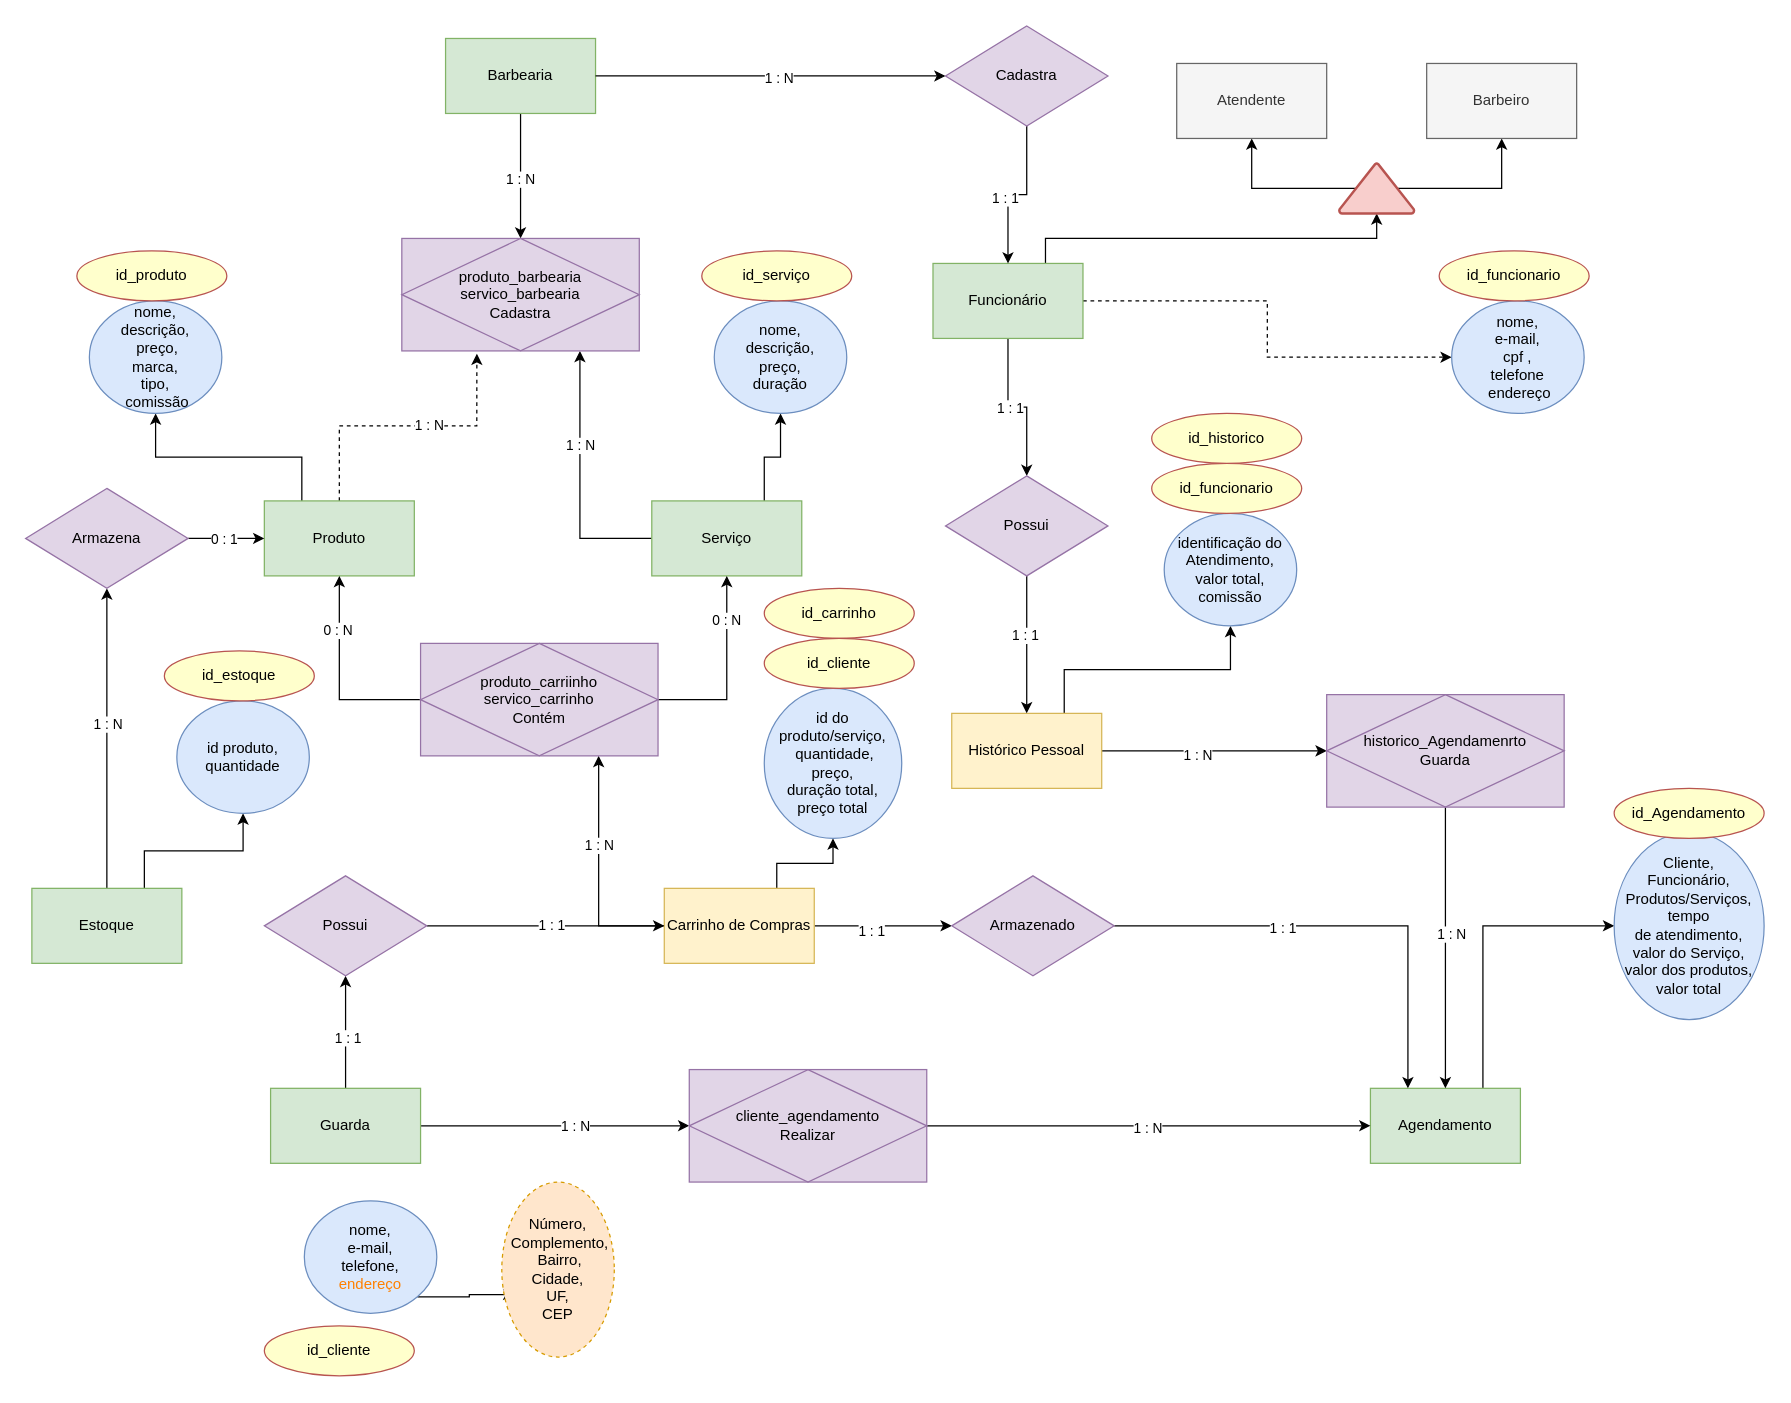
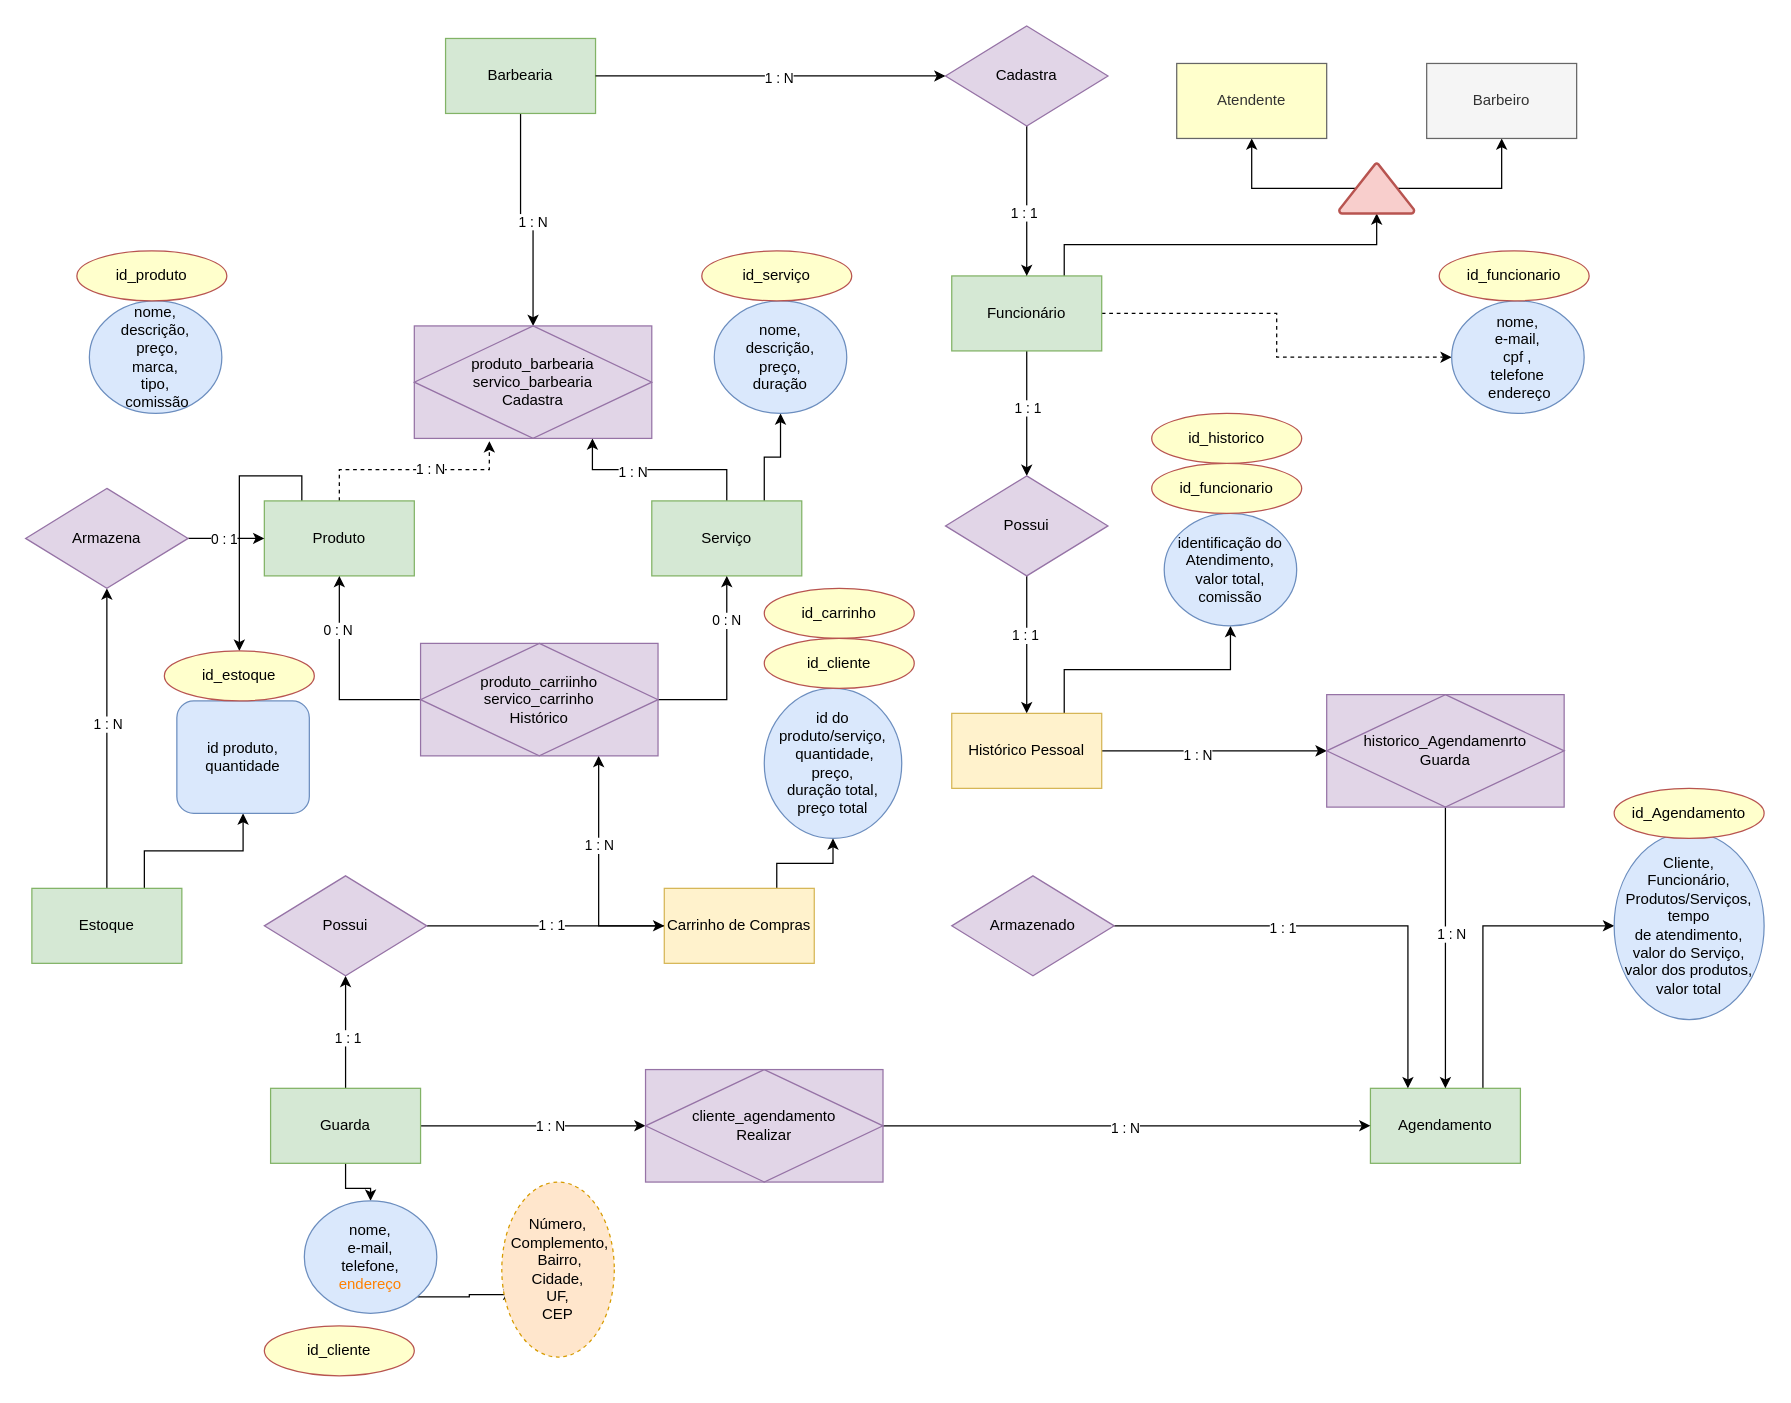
node "Atendente": fillcolor #f5f5f5 -> #ffffcc
node "produto_barbearia servico_barbearia Cadastra": moved (521, 294) -> (533, 382)
node "Funcionário": moved (1008, 301) -> (1027, 313)
edge "Produto" -> "nome, descrição, preço, marca, tipo, comissão": now "Produto" -> "id_estoque"
node "produto_carriinho servico_carrinho Contém": label "produto_carriinho servico_carrinho Contém" -> "produto_carriinho servico_carrinho Histórico"
node "id produto, quantidade": shape ellipse -> rounded rectangle
edge "Carrinho de Compras" -> "Armazenado": removed, label "1 : 1"
node "cliente_agendamento Realizar": moved (808, 1126) -> (764, 1126)
edge "Guarda" -> "nome, e-mail, telefone, endereço": added
